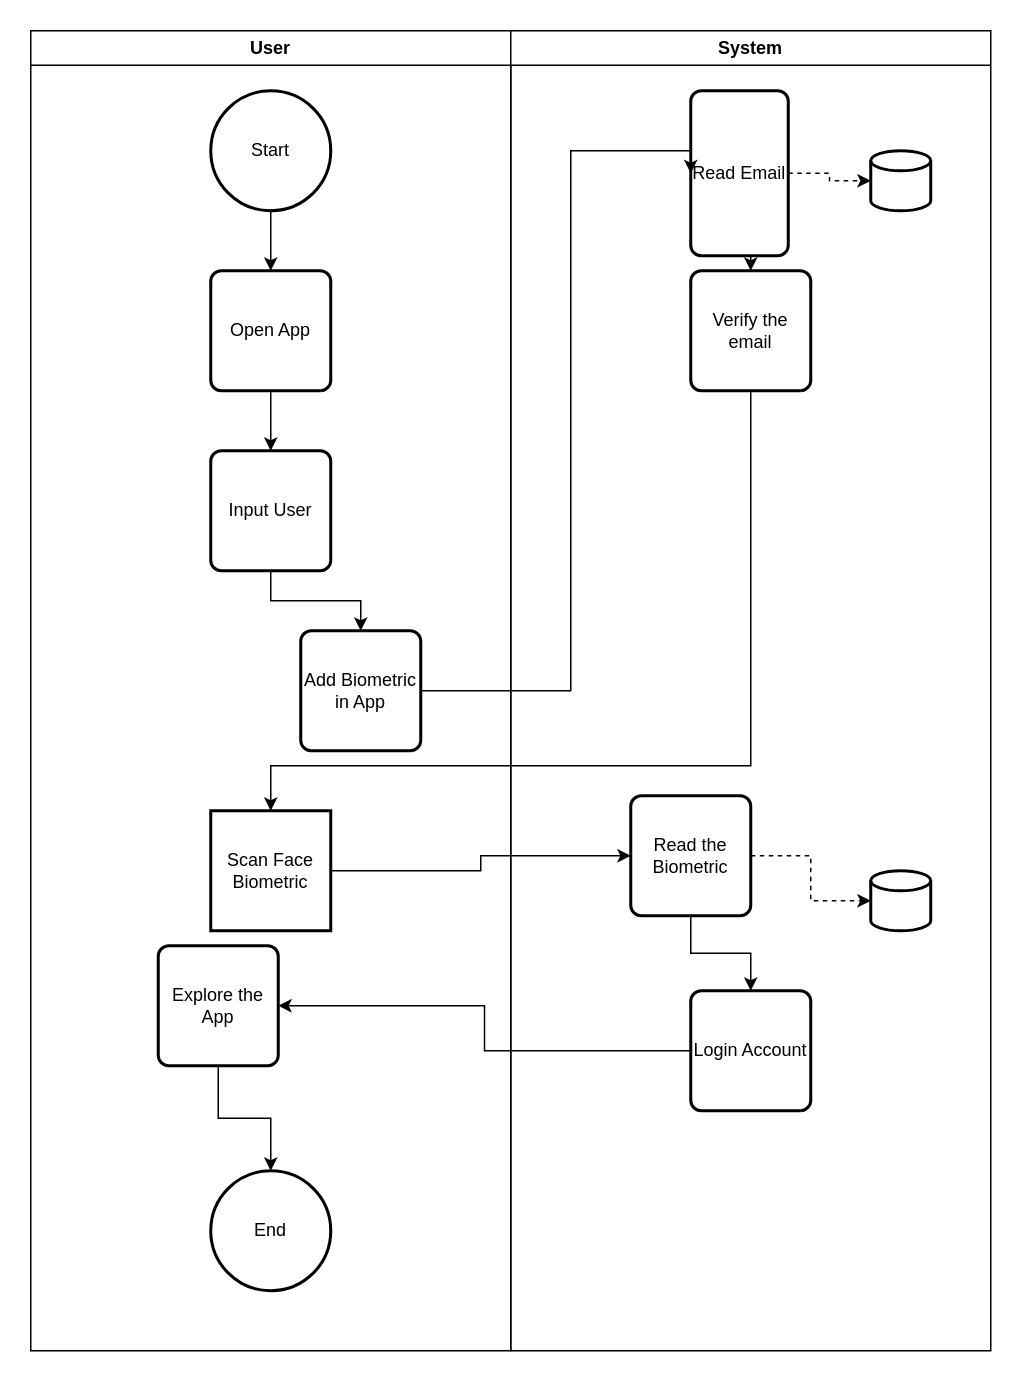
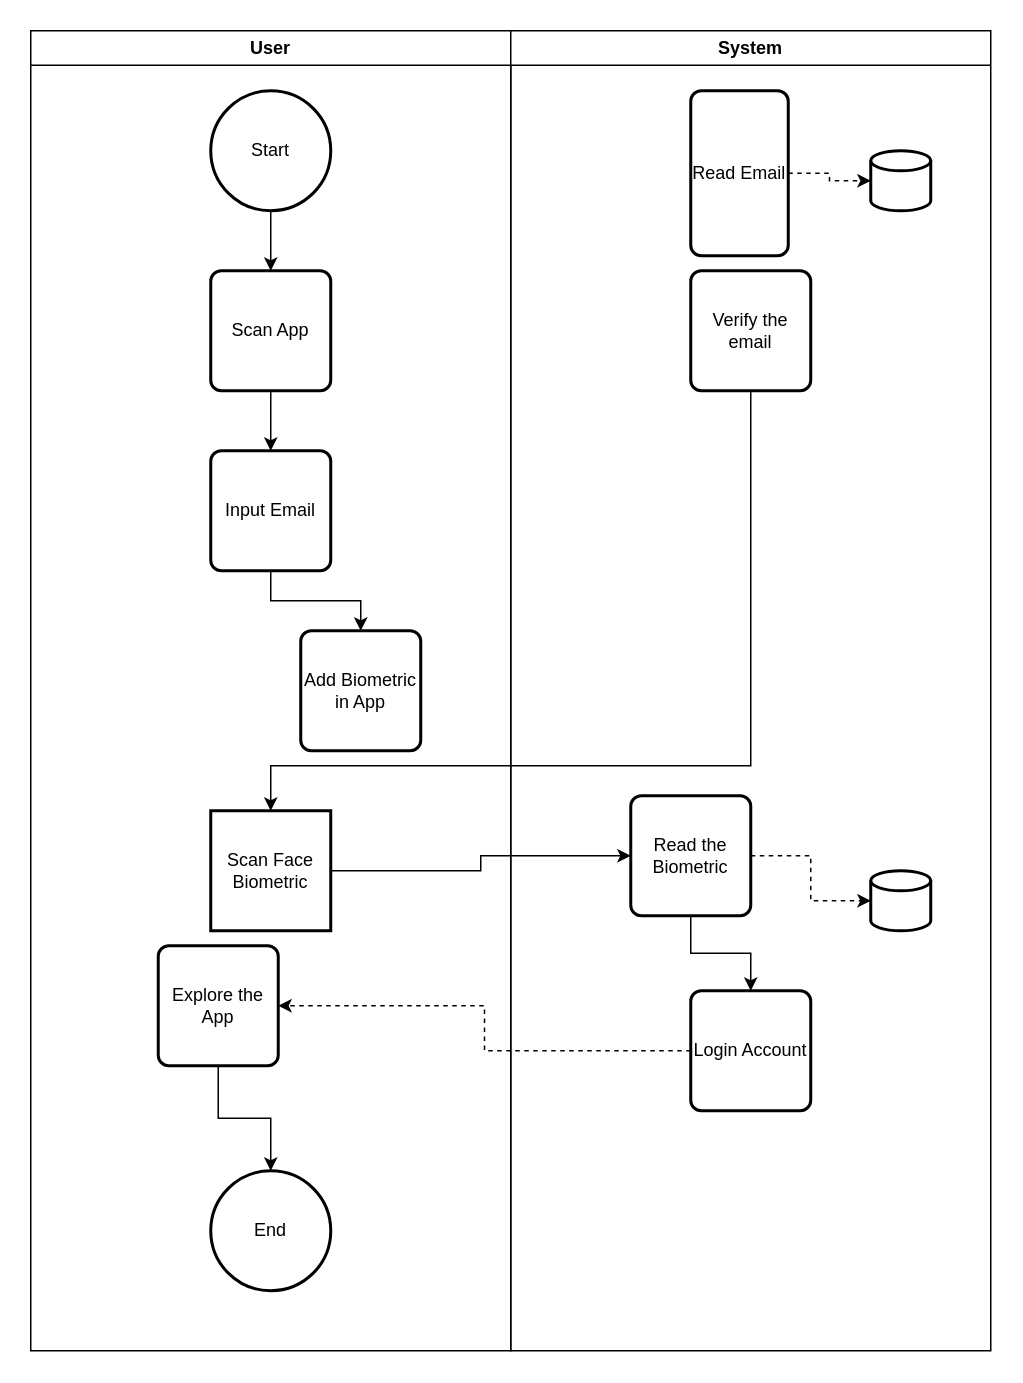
edge "Read Email" -> "Verify the email": removed
node "Open App": label "Open App" -> "Scan App"
edge "Add Biometric in App" -> "Read Email": removed
node "Input User": label "Input User" -> "Input Email"
edge "Login Account" -> "Explore the App": style solid -> dashed
